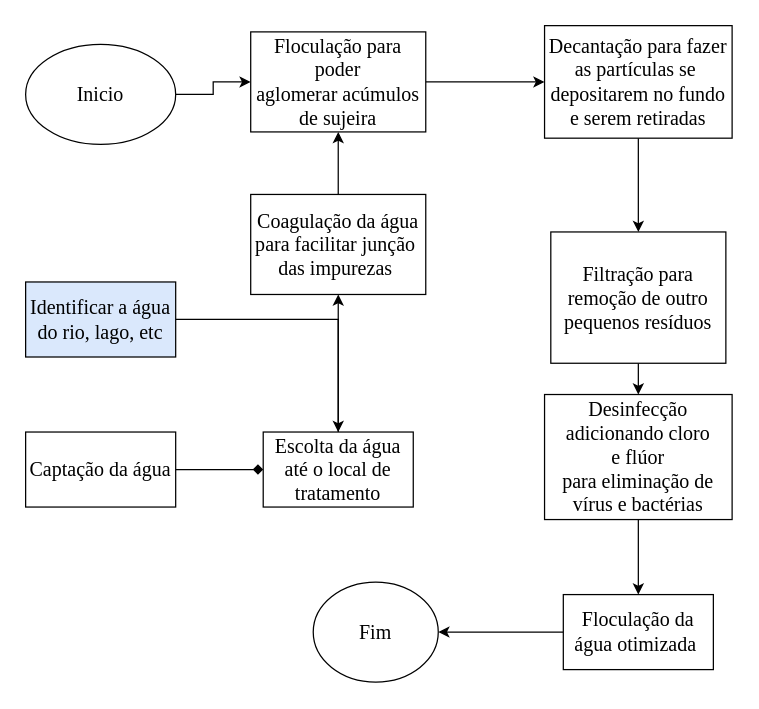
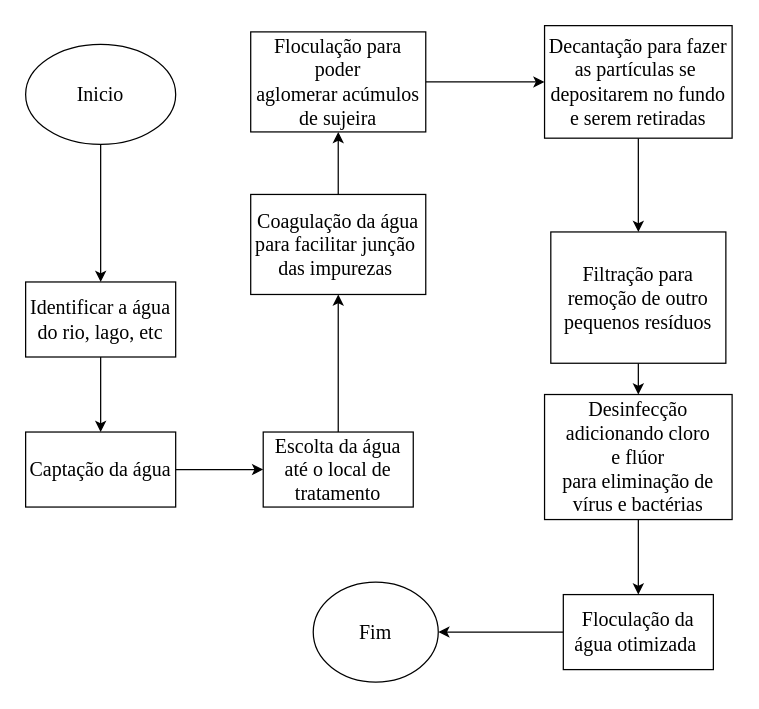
edge "Inicio" -> "Floculação para poderaglomerar acúmulosde sujeira": now "Inicio" -> "Identificar a água do rio, lago, etc"
node "Identificar a água do rio, lago, etc": fillcolor #dae8fc -> #ffffff
edge "Identificar a água do rio, lago, etc" -> "Escolta da água até o local de tratamento": now "Identificar a água do rio, lago, etc" -> "Captação da água"
edge "Captação da água" -> "Escolta da água até o local de tratamento": arrowhead diamond -> classic
